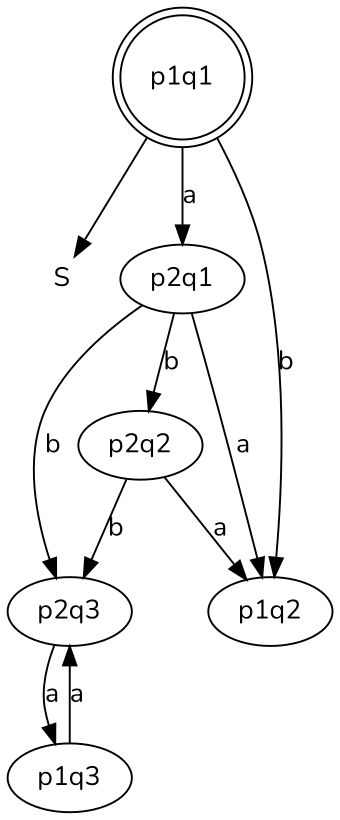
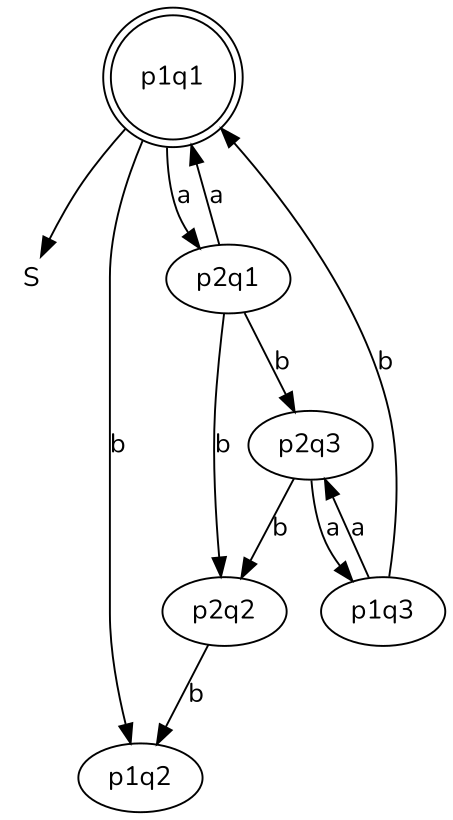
edge "p1q3" -> "p1q1": added, label "b"
edge "p2q1" -> "p1q2": now "p2q1" -> "p1q1"
edge "p2q2" -> "p2q3": reversed
edge "p2q2" -> "p1q2": label "a" -> "b"
